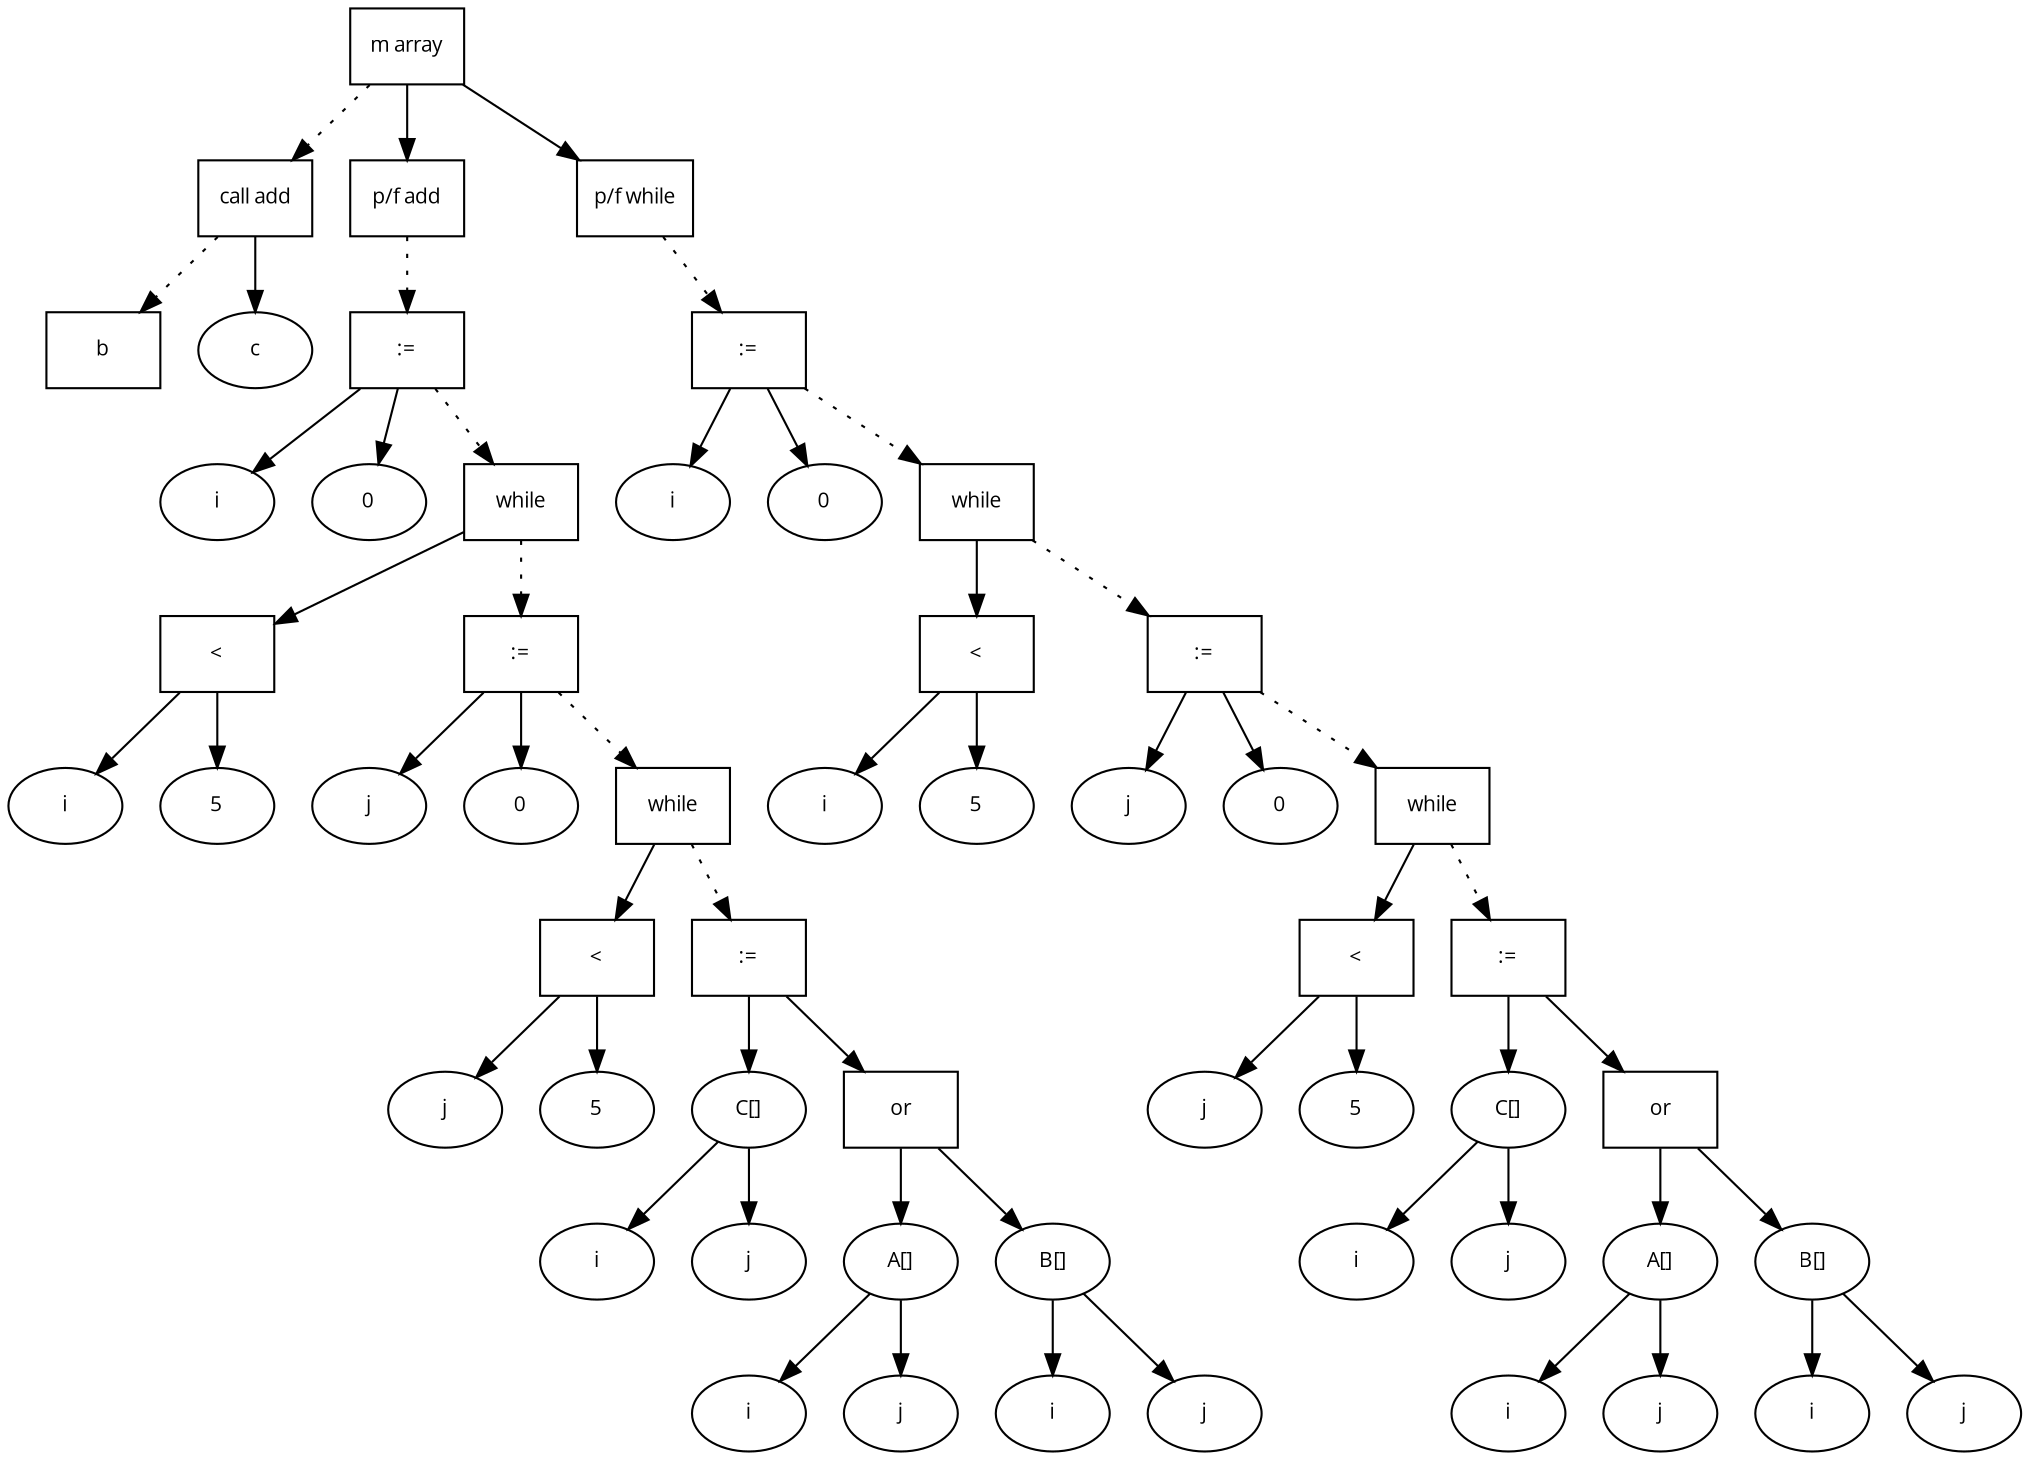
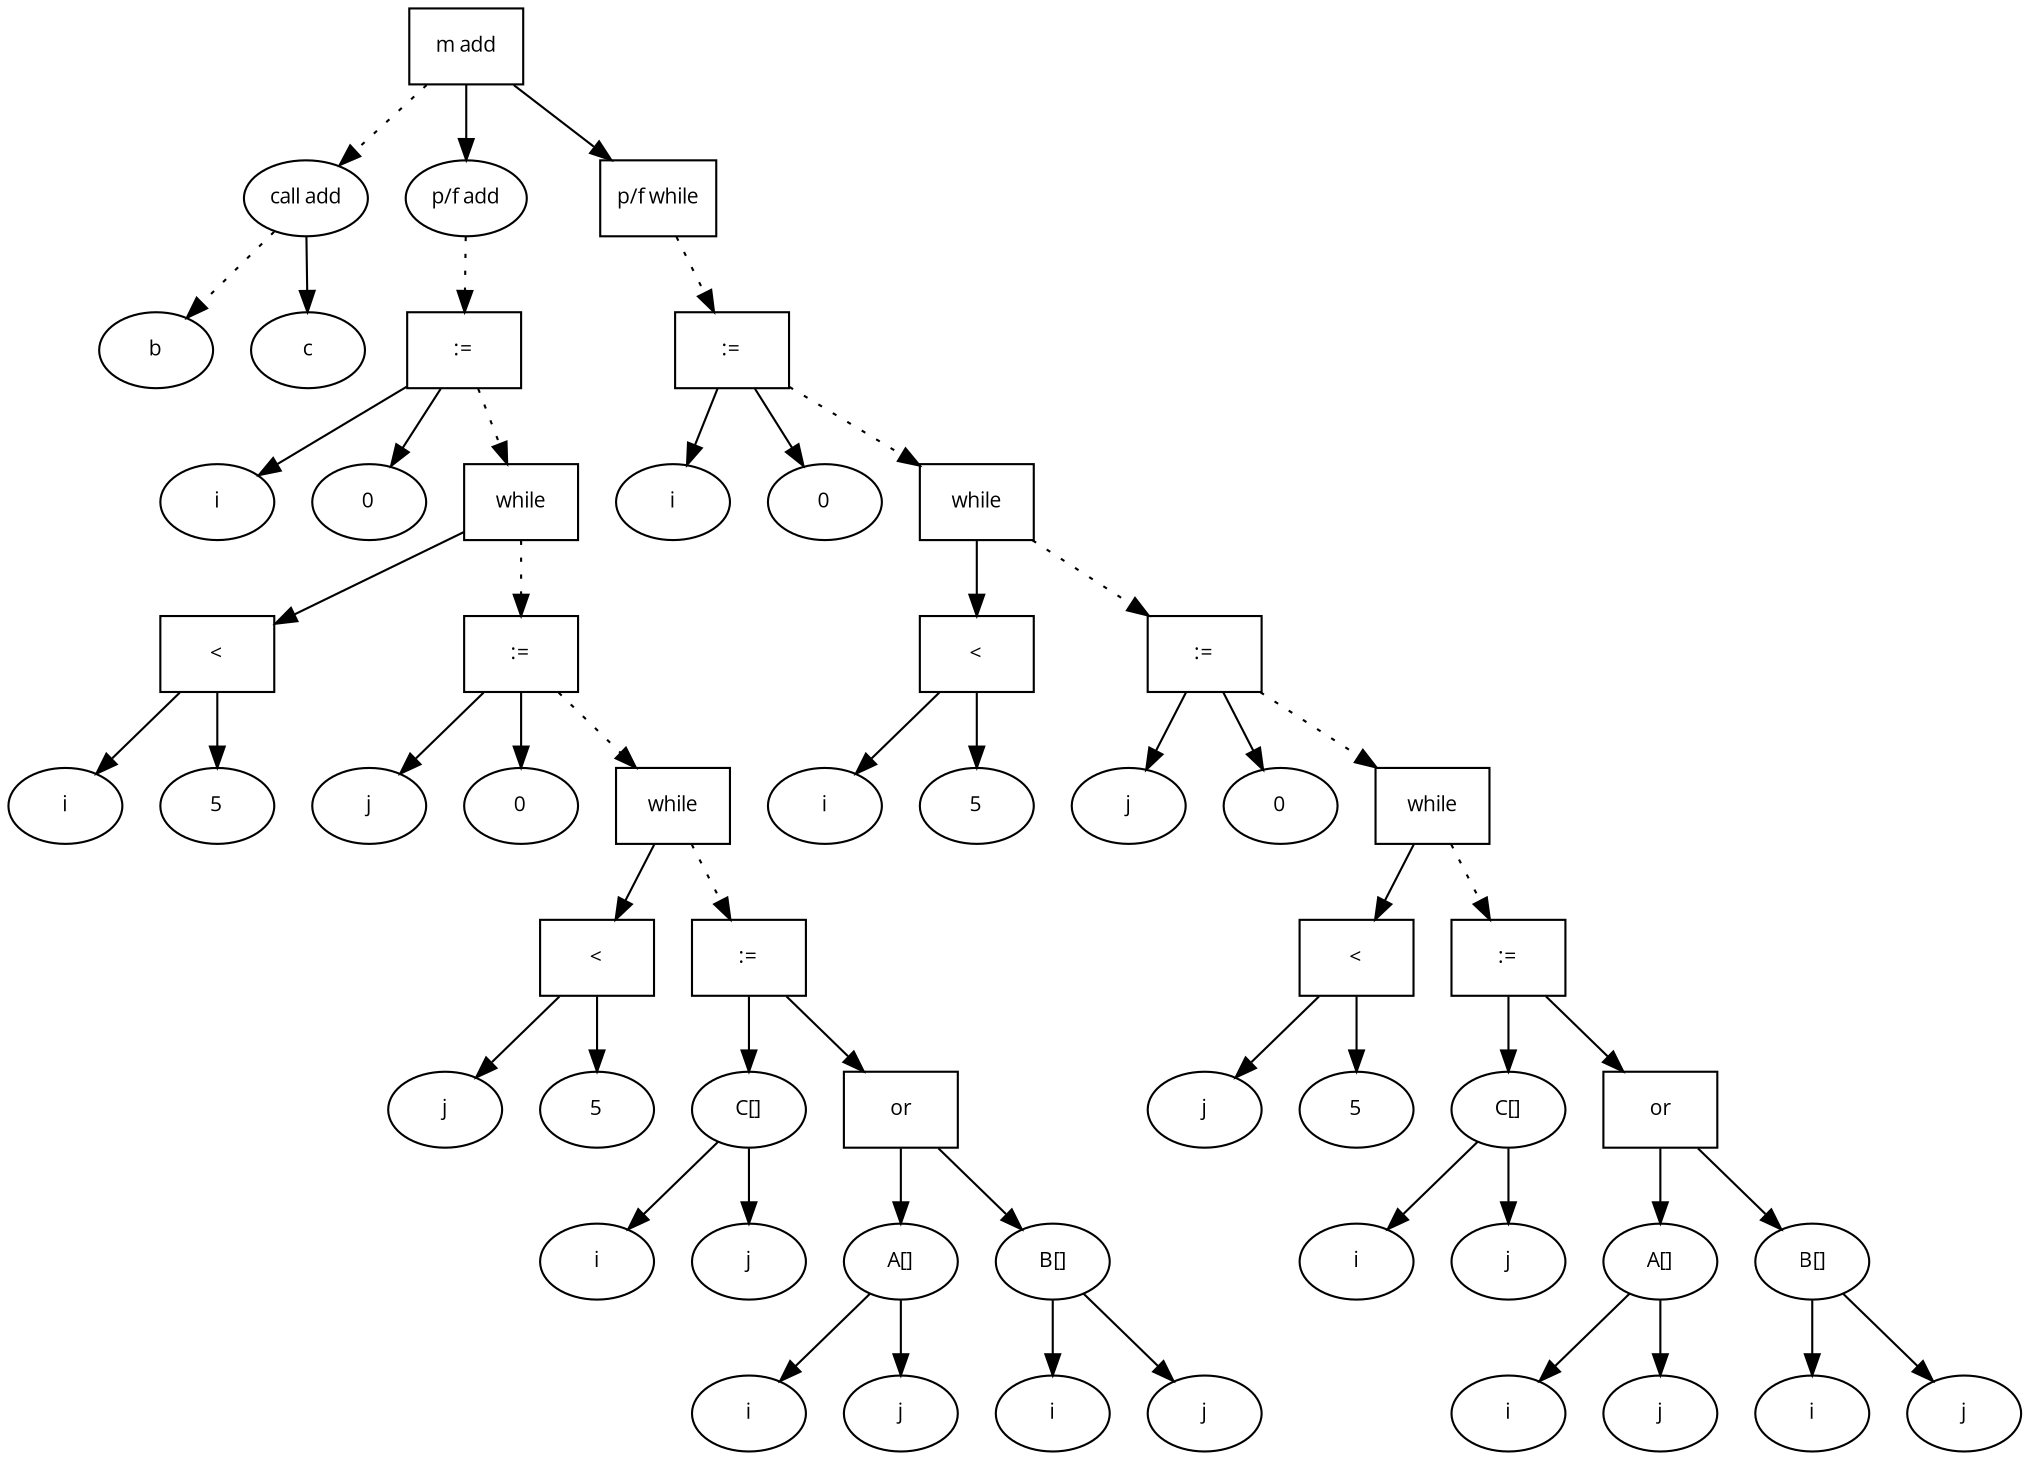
node "m array": label "m array" -> "m add"
node "call add": shape box -> ellipse
node "p/f add": shape box -> ellipse
node "b": shape box -> ellipse
